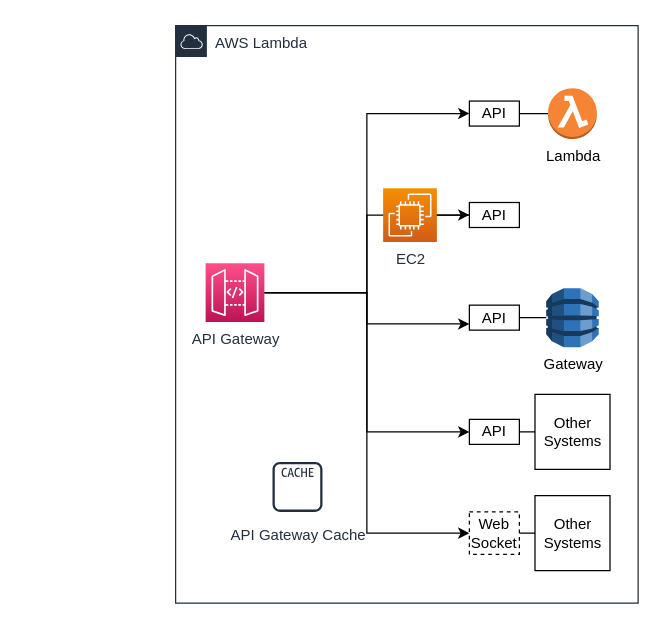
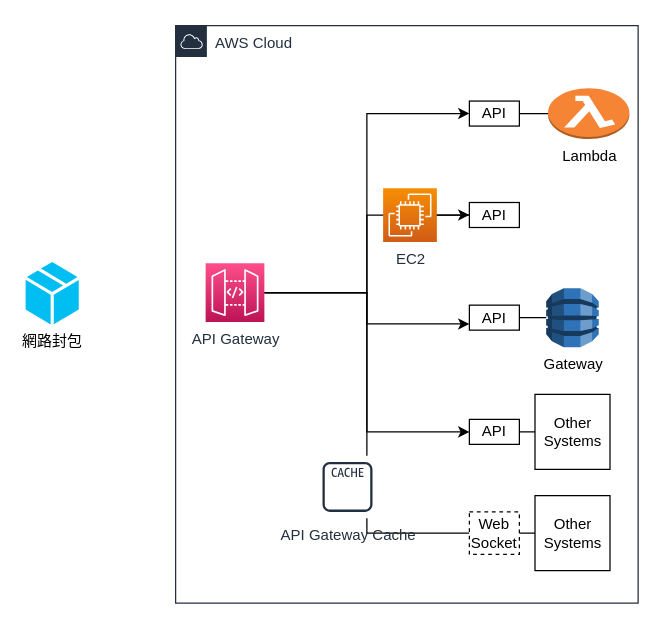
node "AWS Lambda": label "AWS Lambda" -> "AWS Cloud"
node "Lambda": size 49x51 -> 81x51
node "網路封包": added
node "API Gateway Cache": moved (298, 487) -> (348, 487)
edge "API Gateway" -> "Web Socket": arrowhead classic -> none
